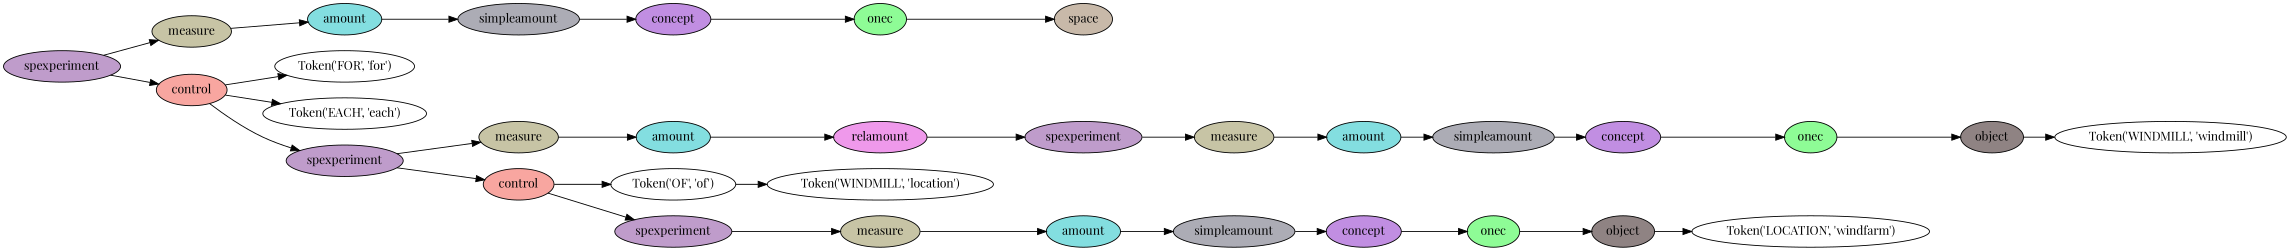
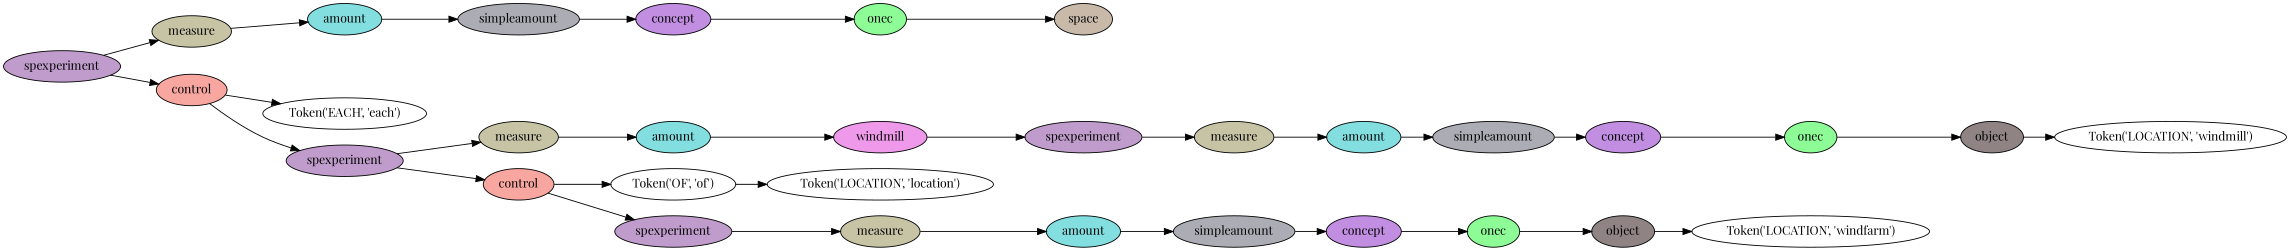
node "Token('FOR', 'for')": removed
node "relamount": label "relamount" -> "windmill"
node "Token('WINDMILL', 'windmill')": label "Token('WINDMILL', 'windmill')" -> "Token('LOCATION', 'windmill')"
node "Token('WINDMILL', 'location')": label "Token('WINDMILL', 'location')" -> "Token('LOCATION', 'location')"
